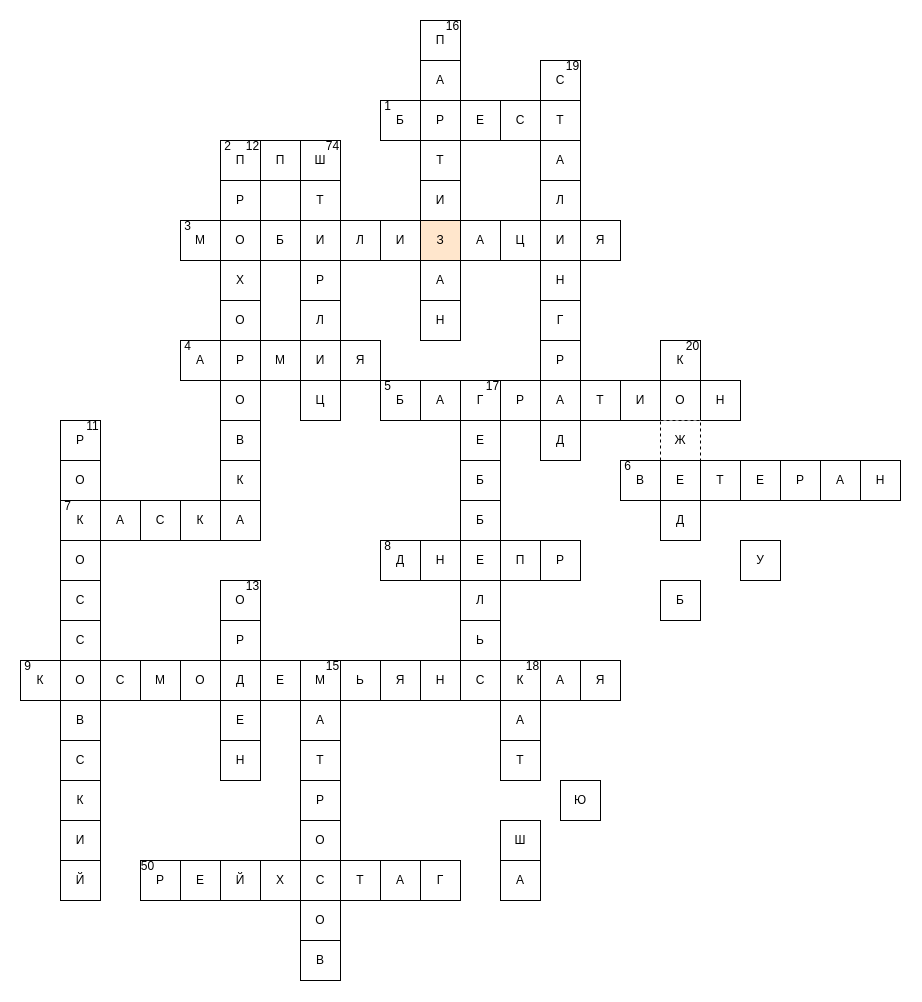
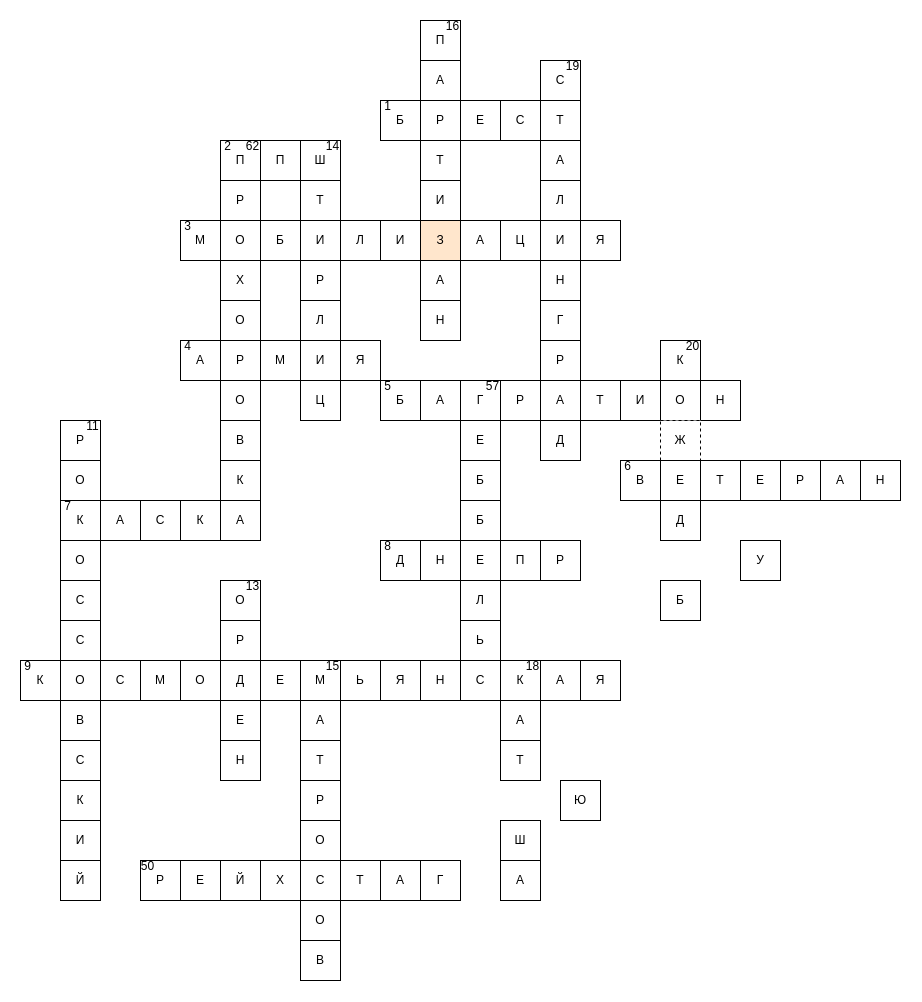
node "12": label "12" -> "62"
node "74": label "74" -> "14"
node "17": label "17" -> "57"
